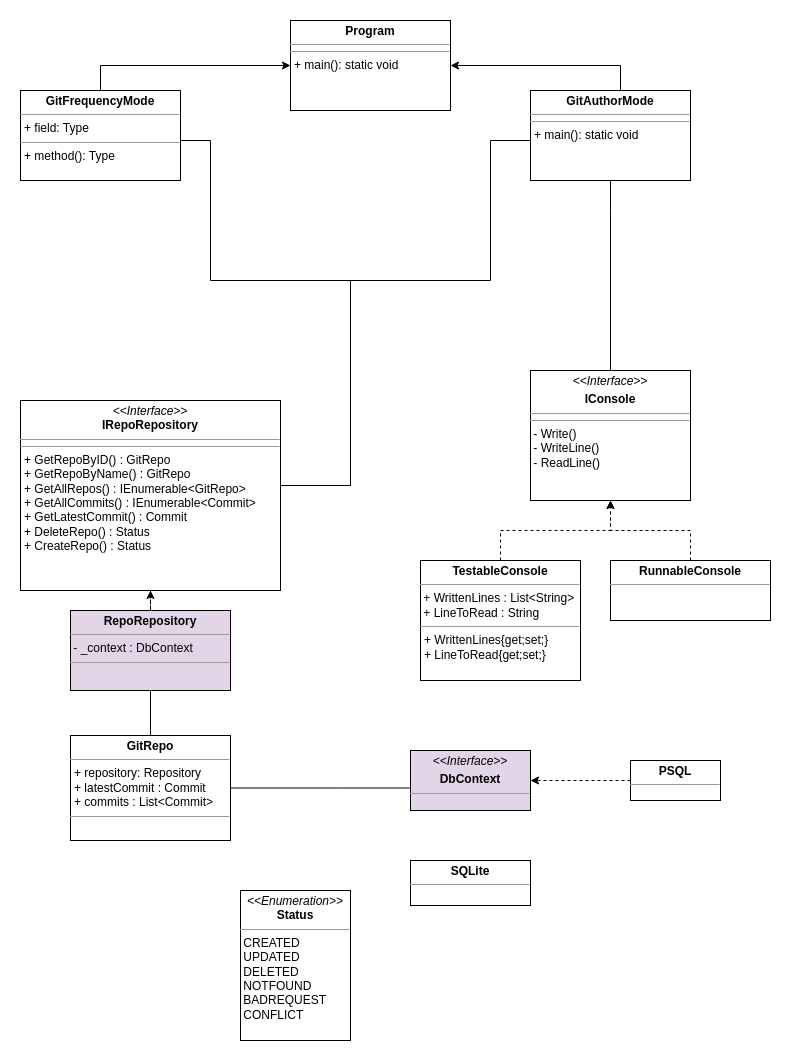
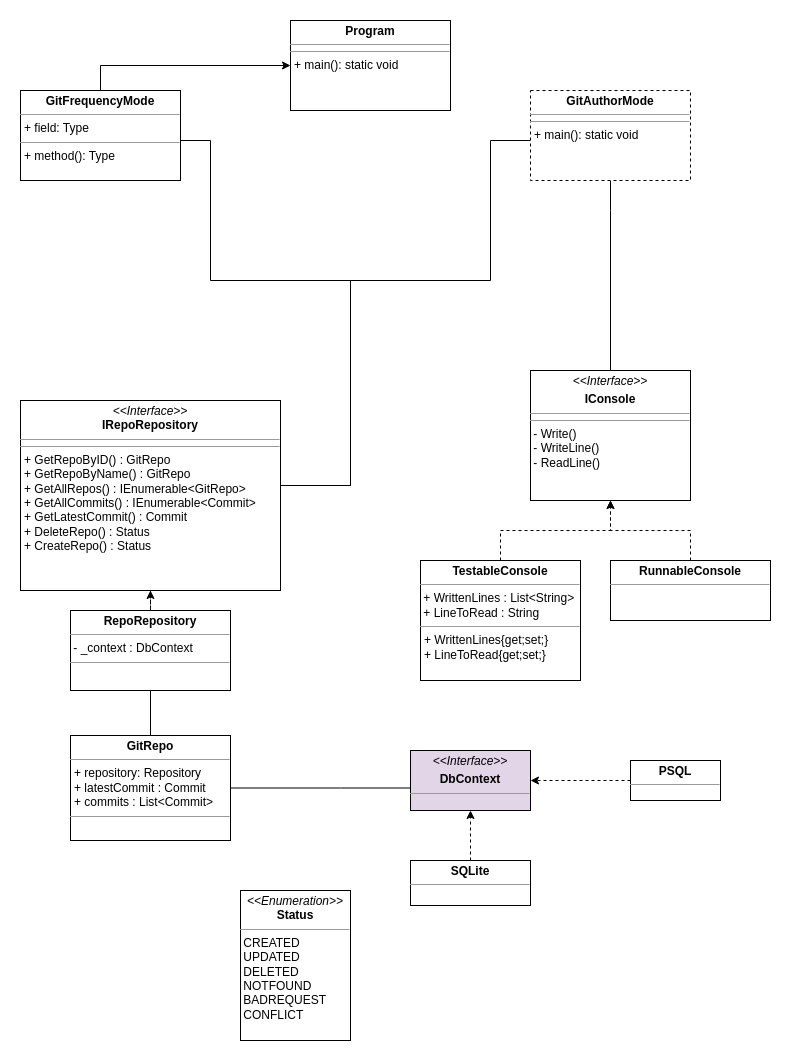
edge "GitAuthorMode + main(): static void" -> "Program + main(): static void": removed
node "GitAuthorMode + main(): static void": style solid -> dashed
node "RepoRepository - _context : DbContext": fillcolor #e1d5e7 -> #ffffff
edge "SQLite" -> "<<Interface>> DbContext": added
